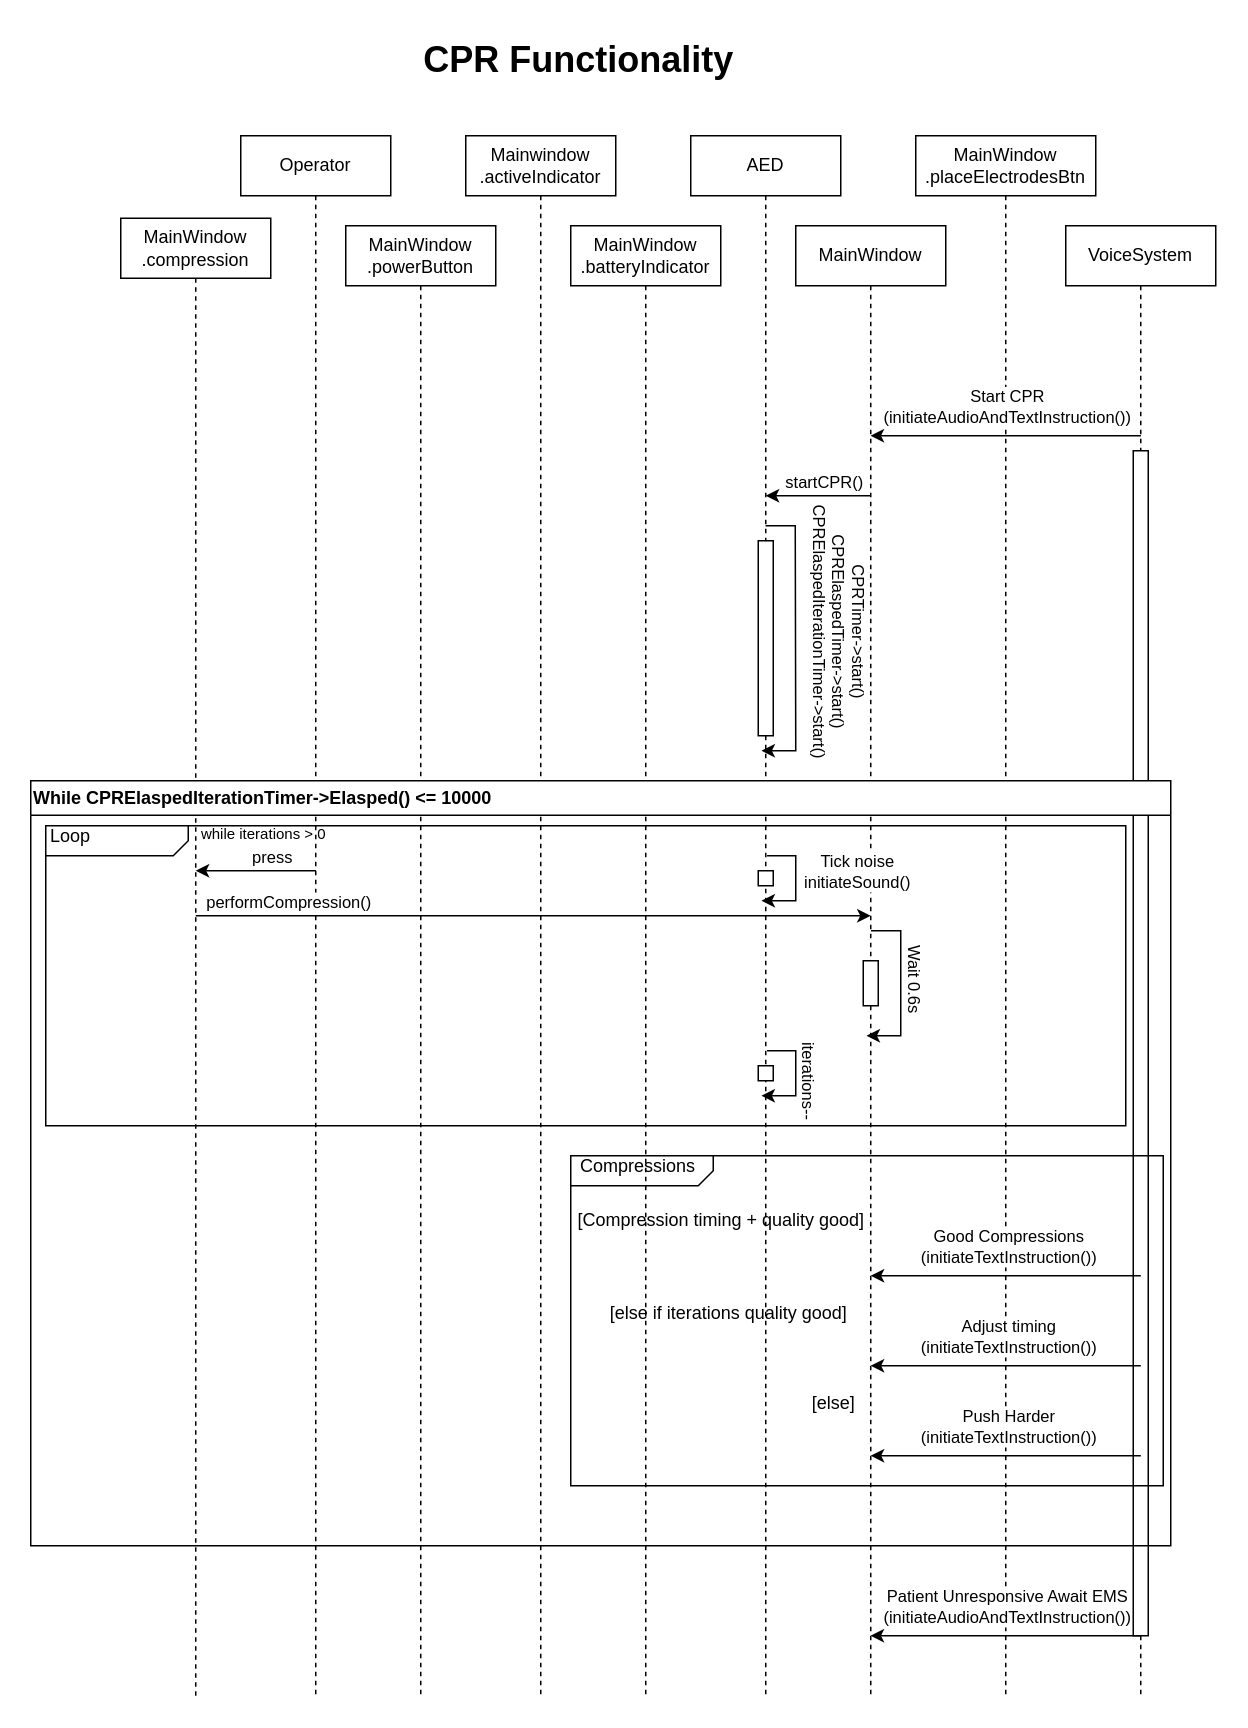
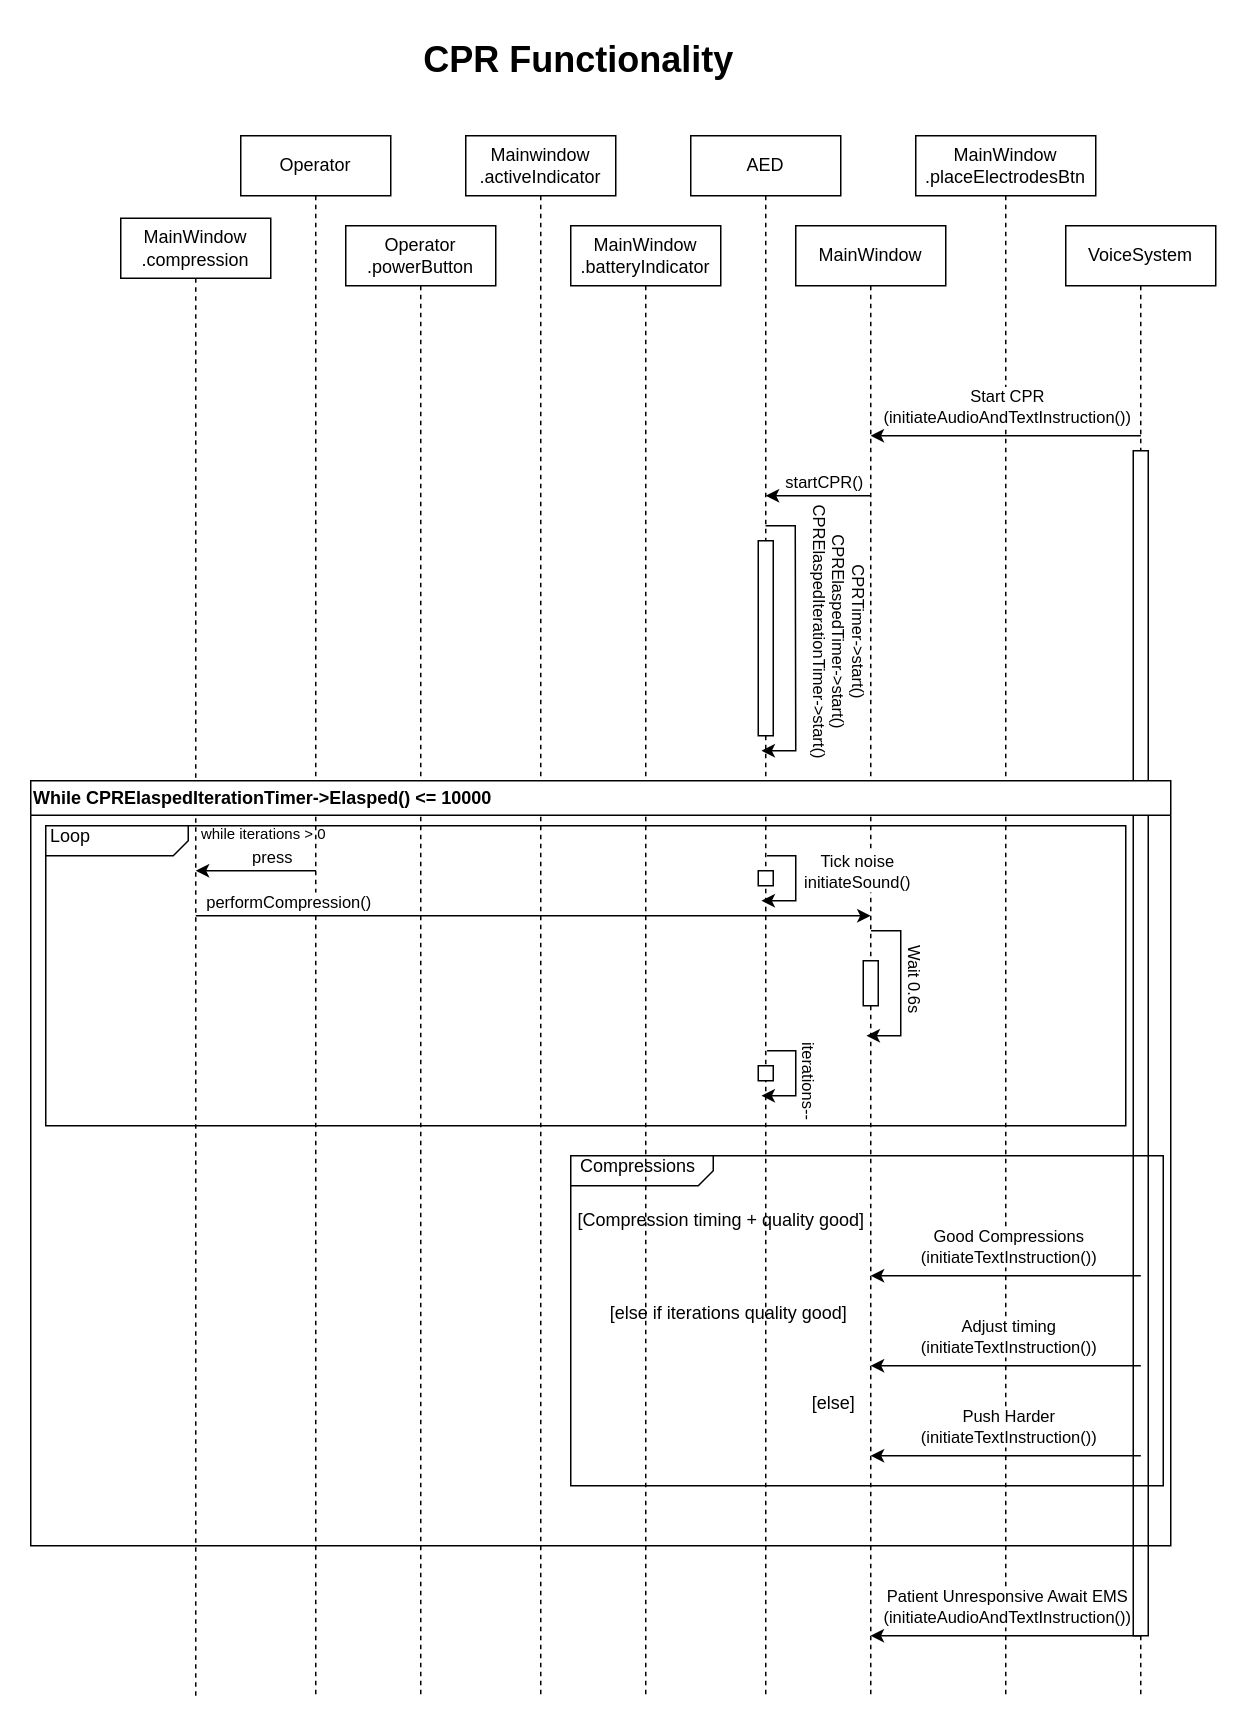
node "MainWindow .powerButton": label "MainWindow .powerButton" -> "Operator .powerButton"
